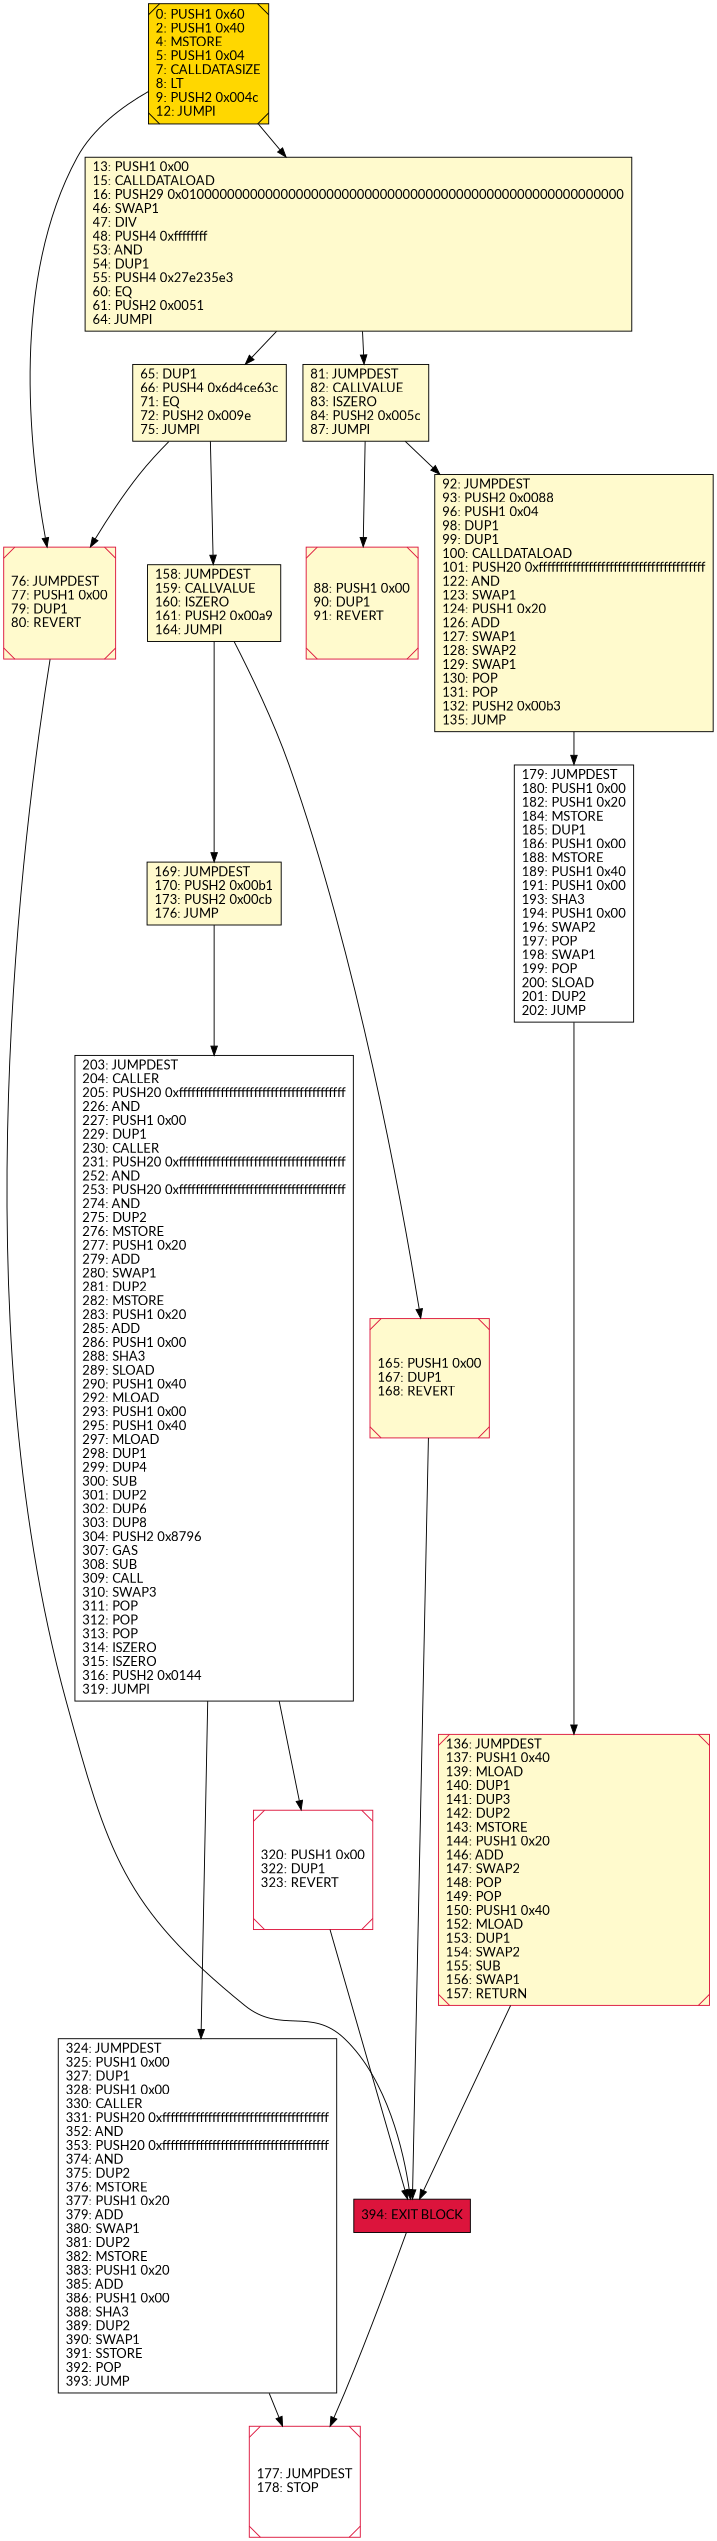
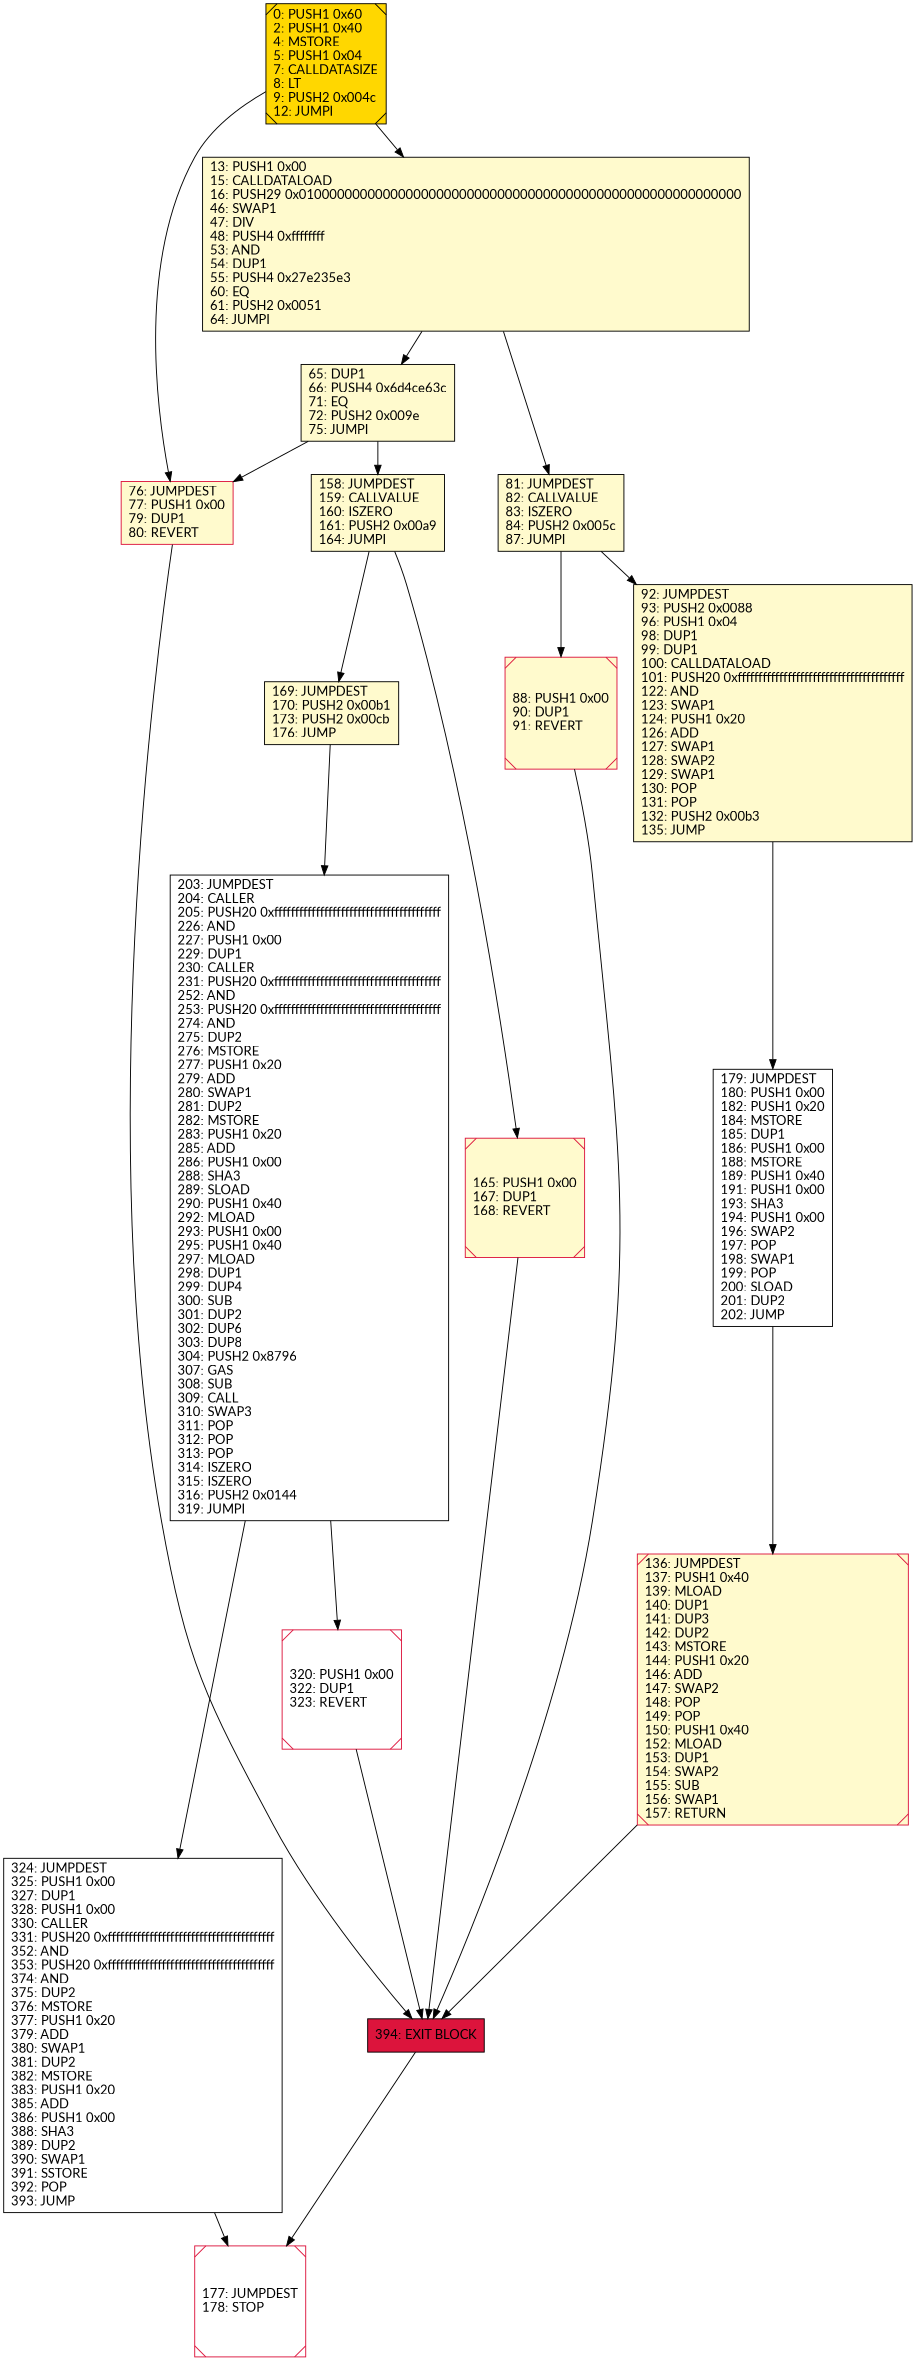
node "76: JUMPDEST 77: PUSH1 0x00 79: DUP1 80: REVERT": shape Msquare -> box
edge "88: PUSH1 0x00 90: DUP1 91: REVERT" -> "394: EXIT BLOCK": added
